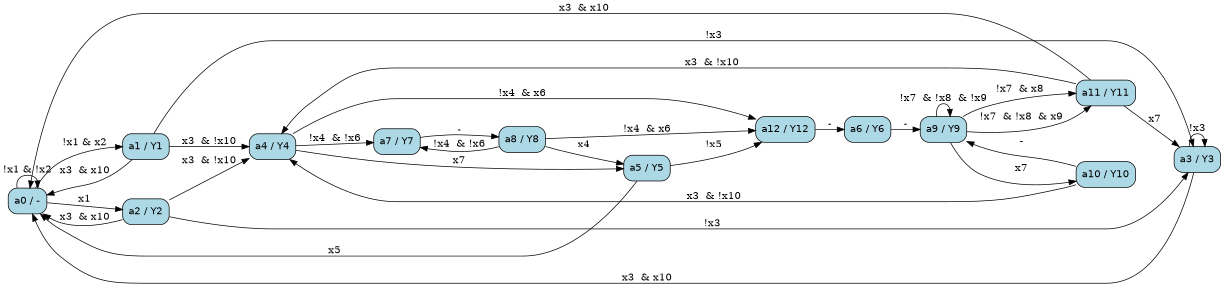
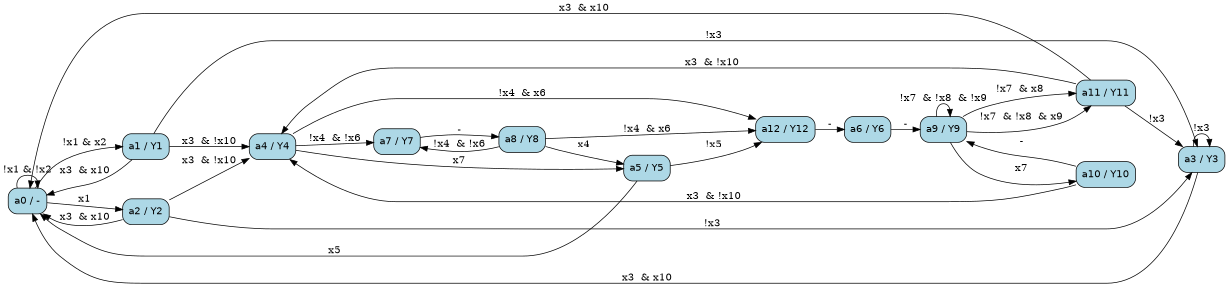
edge "a11 / Y11" -> "a3 / Y3": label "x7" -> "!x3"
